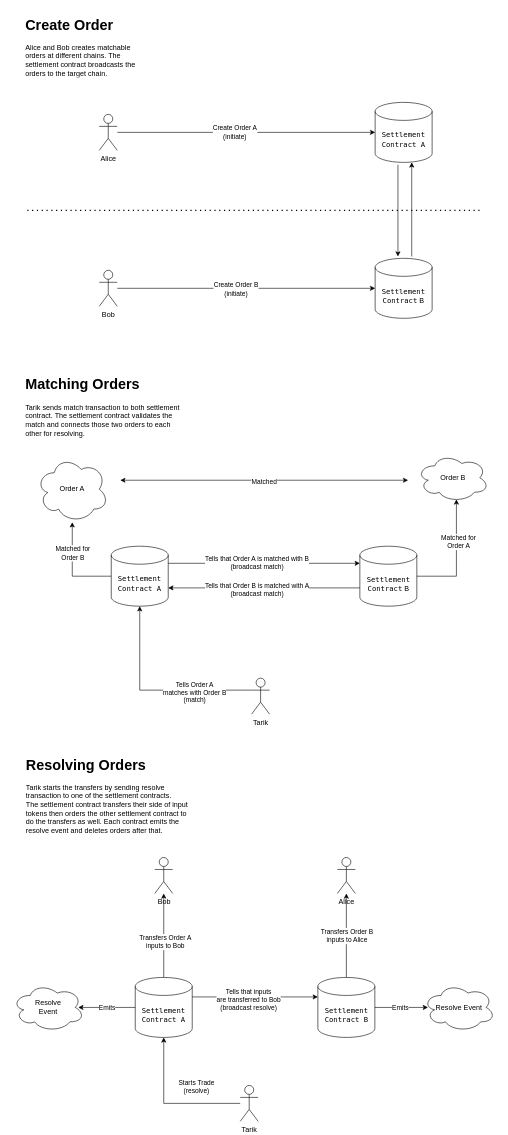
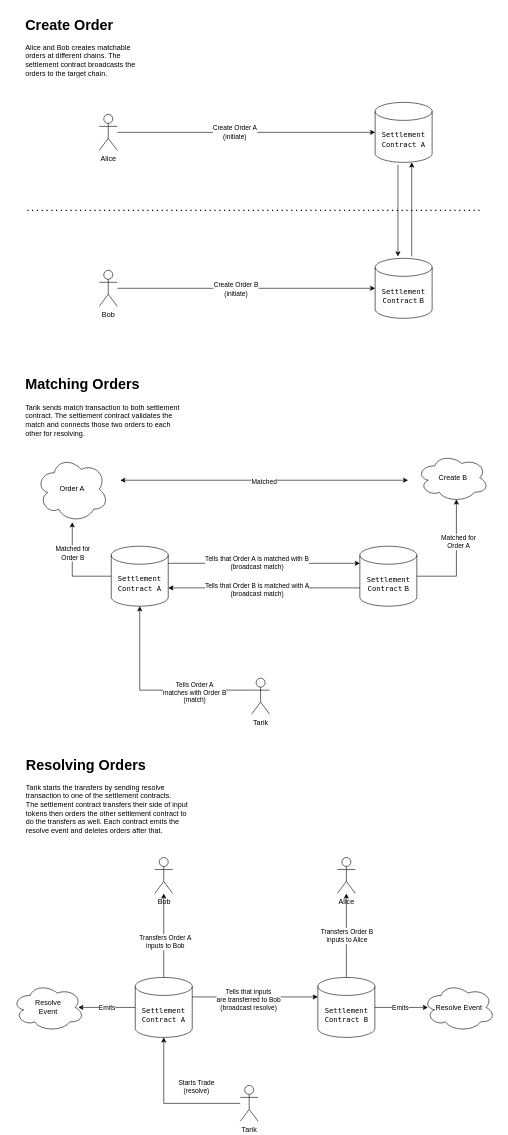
node "Order B": label "Order B" -> "Create B"
